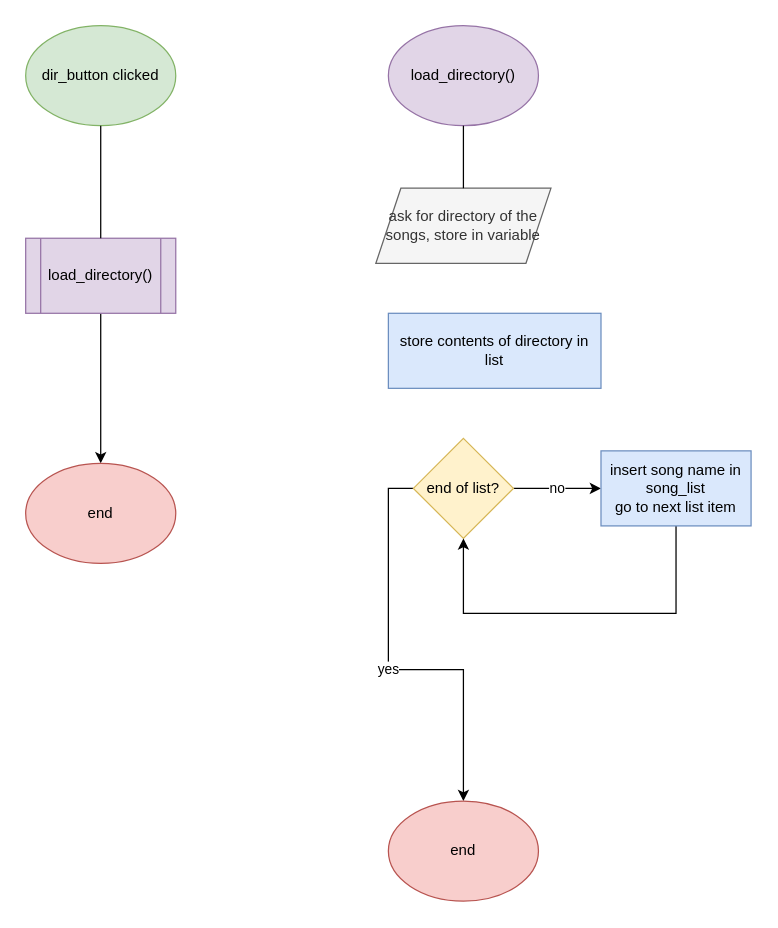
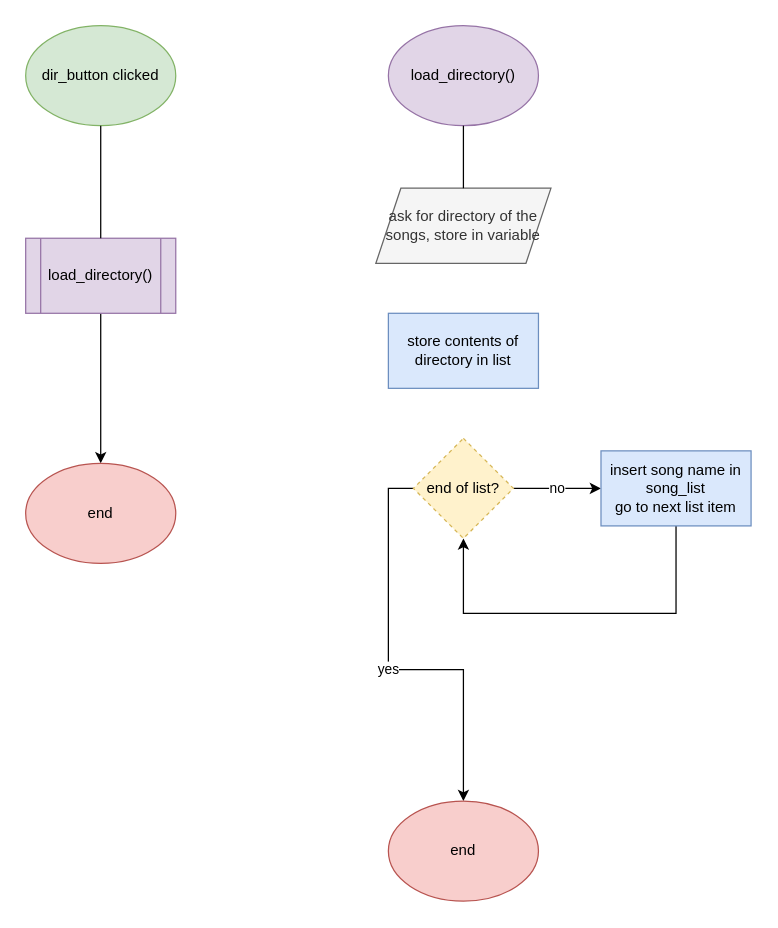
node "store contents of directory in list": size 213x75 -> 150x75
node "end of list?": style solid -> dashed
